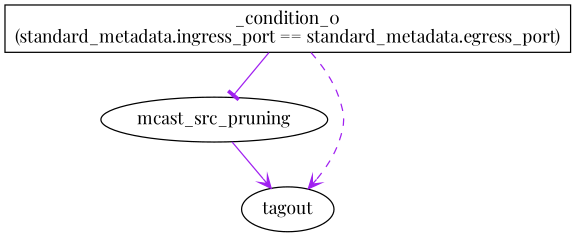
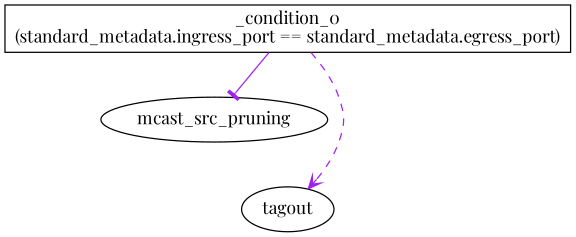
edge "mcast_src_pruning" -> "tagout": removed
